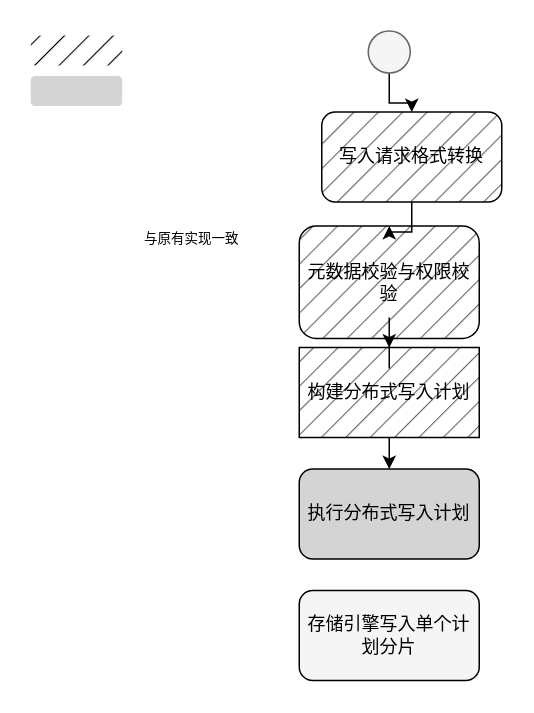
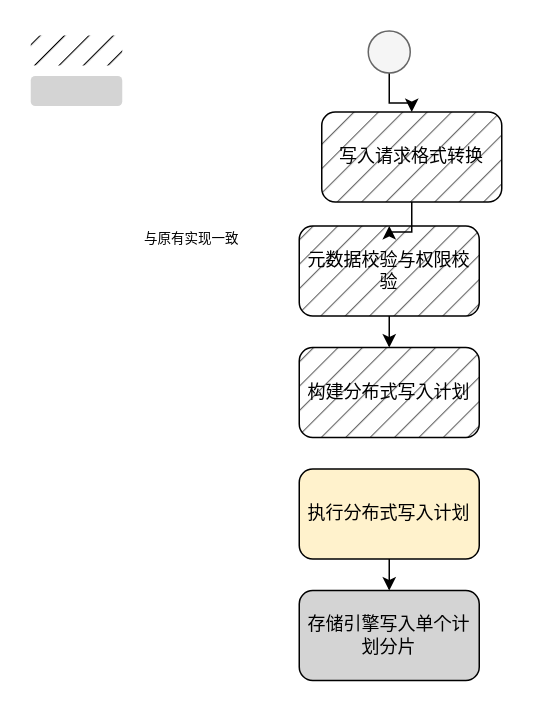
node "元数据校验与权限校验": size 180x113 -> 180x90
node "构建分布式写入计划": shape rectangle -> rounded rectangle
edge "构建分布式写入计划" -> "执行分布式写入计划": removed
node "执行分布式写入计划": fillcolor #d4d4d4 -> #fff2cc
edge "执行分布式写入计划" -> "存储引擎写入单个计划分片": added
node "存储引擎写入单个计划分片": fillcolor #f5f5f5 -> #d4d4d4
